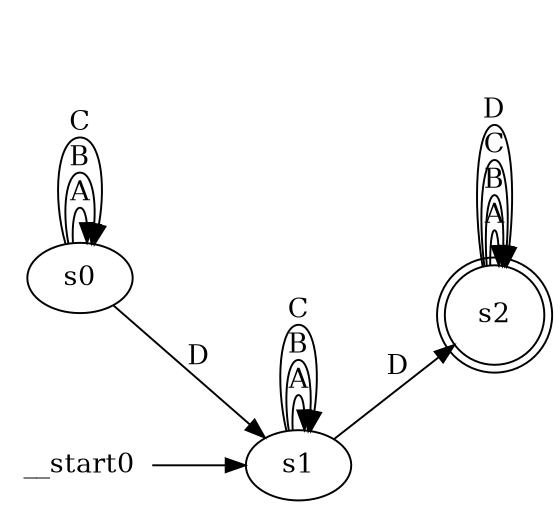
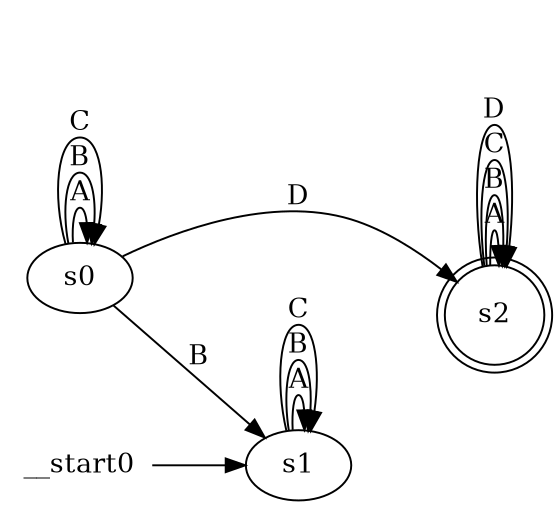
edge "s0" -> "s1": label "D" -> "B"
edge "s1" -> "s2": now "s0" -> "s2"
